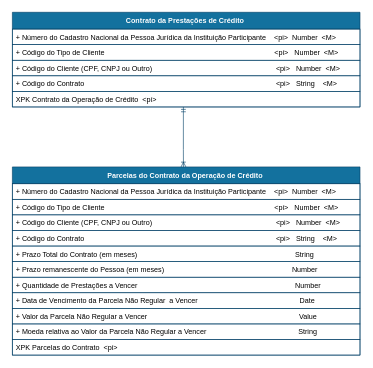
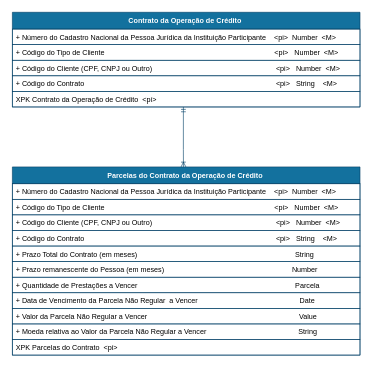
node "Contrato da Prestações de Crédito": label "Contrato da Prestações de Crédito" -> "Contrato da Operação de Crédito"
node "+ Quantidade de Prestações a Vencer Number": label "+ Quantidade de Prestações a Vencer Number" -> "+ Quantidade de Prestações a Vencer Parcela"
